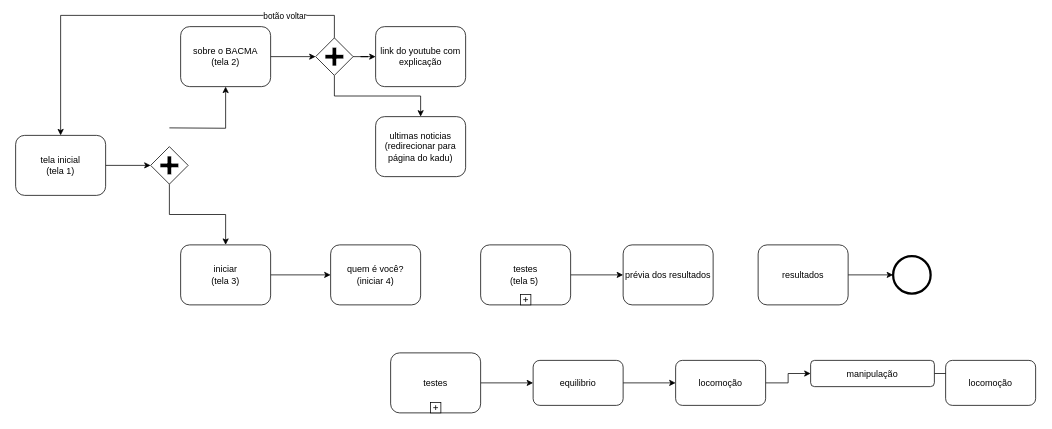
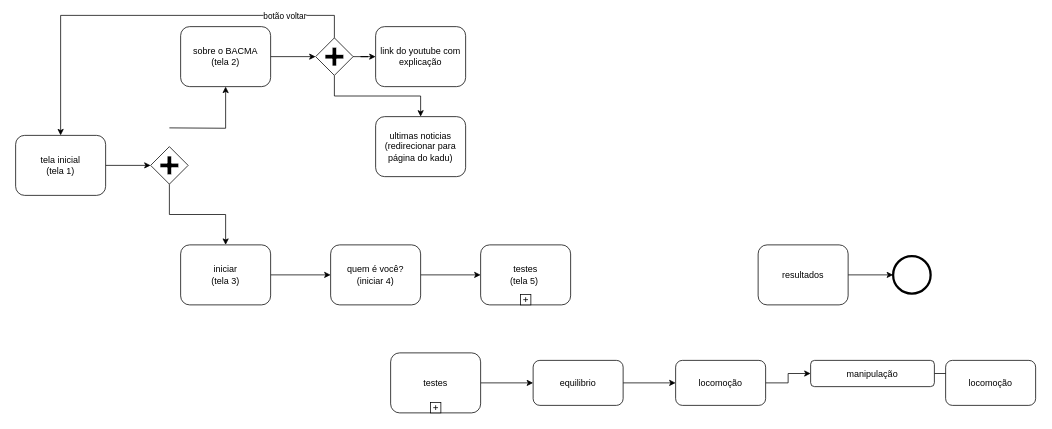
edge "quem é você? (iniciar 4)" -> "testes (tela 5)": added
edge "testes (tela 5)" -> "prévia dos resultados": removed
node "prévia dos resultados": removed
